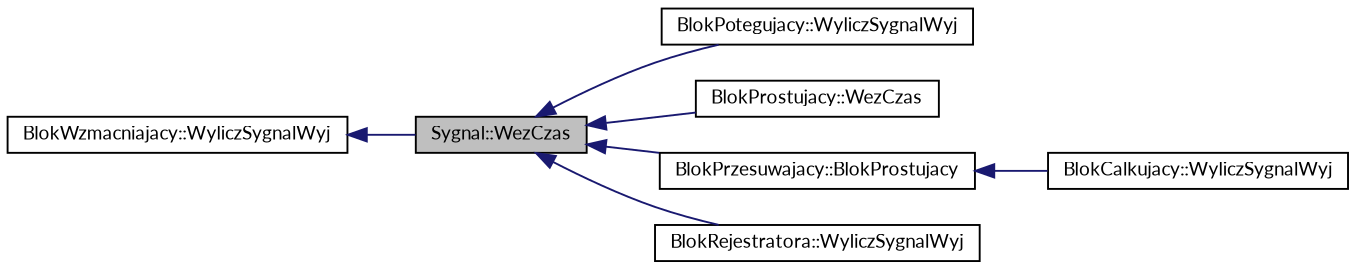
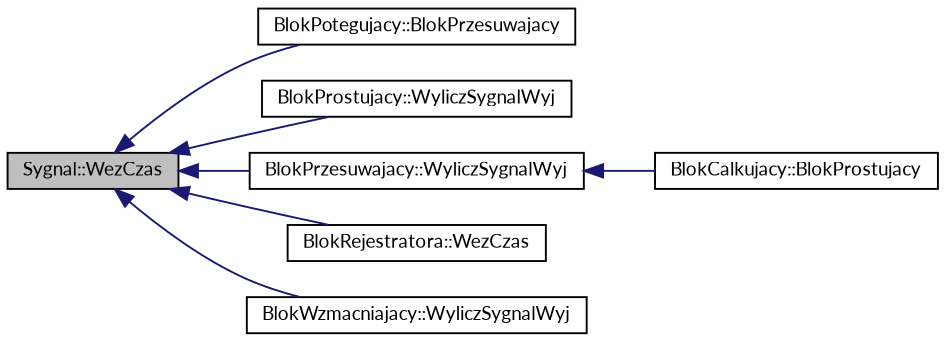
node "BlokPotegujacy::WyliczSygnalWyj": label "BlokPotegujacy::WyliczSygnalWyj" -> "BlokPotegujacy::BlokPrzesuwajacy"
node "BlokProstujacy::WezCzas": label "BlokProstujacy::WezCzas" -> "BlokProstujacy::WyliczSygnalWyj"
edge "Sygnal::WezCzas" -> "BlokWzmacniajacy::WyliczSygnalWyj": reversed
node "BlokPrzesuwajacy::BlokProstujacy": label "BlokPrzesuwajacy::BlokProstujacy" -> "BlokPrzesuwajacy::WyliczSygnalWyj"
node "BlokCalkujacy::WyliczSygnalWyj": label "BlokCalkujacy::WyliczSygnalWyj" -> "BlokCalkujacy::BlokProstujacy"
node "BlokRejestratora::WyliczSygnalWyj": label "BlokRejestratora::WyliczSygnalWyj" -> "BlokRejestratora::WezCzas"
